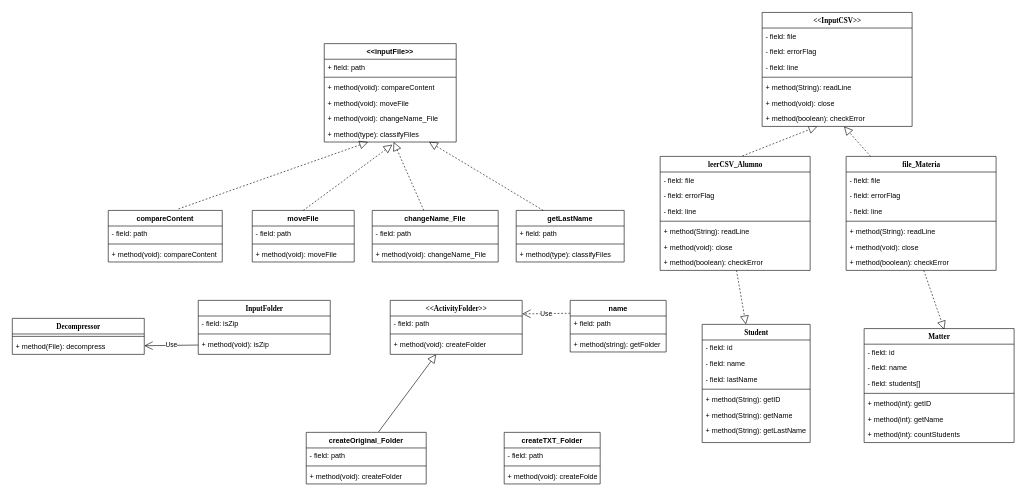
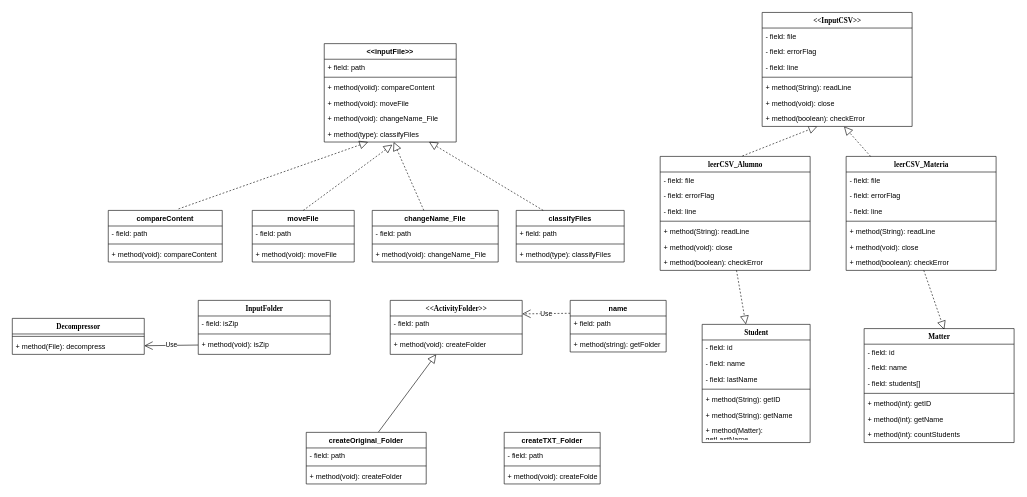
node "file_Materia": label "file_Materia" -> "leerCSV_Materia"
node "getLastName": label "getLastName" -> "classifyFiles"
node "+ method(String): getLastName": label "+ method(String): getLastName" -> "+ method(Matter): getLastName"
